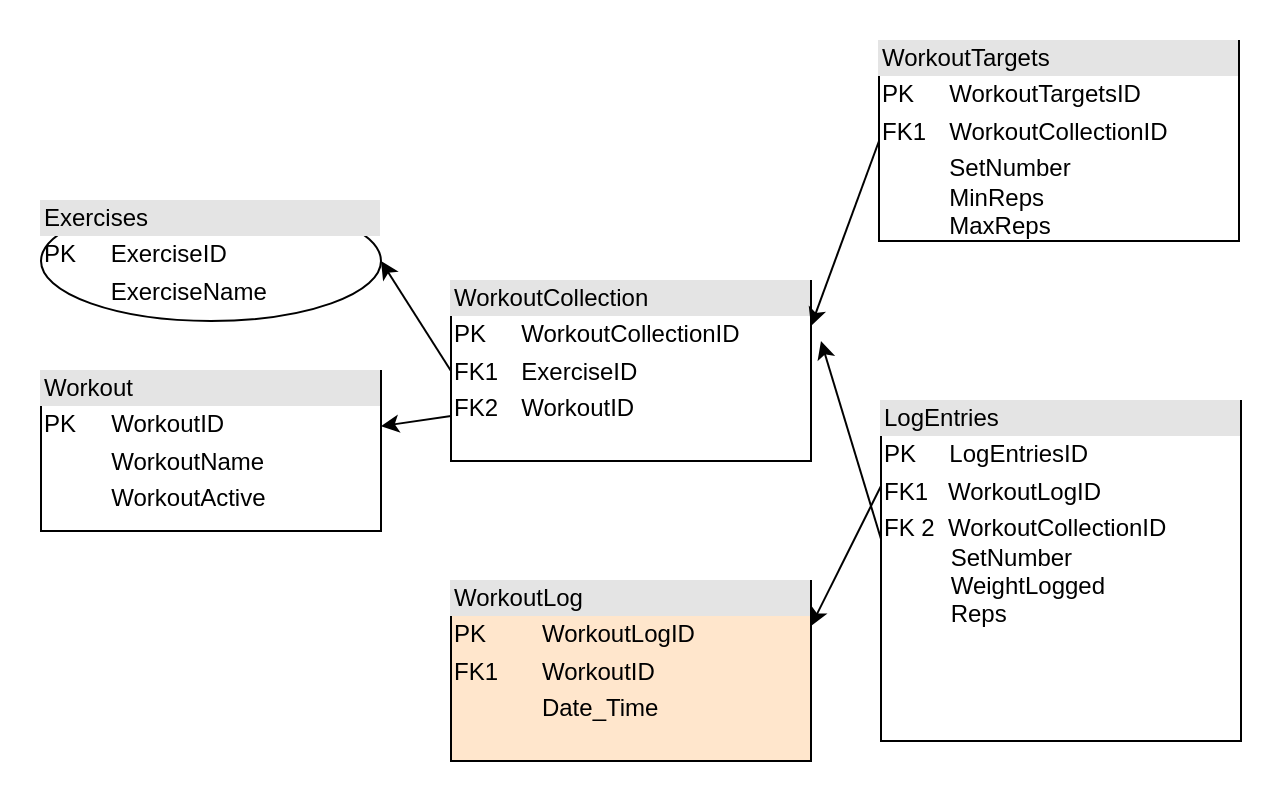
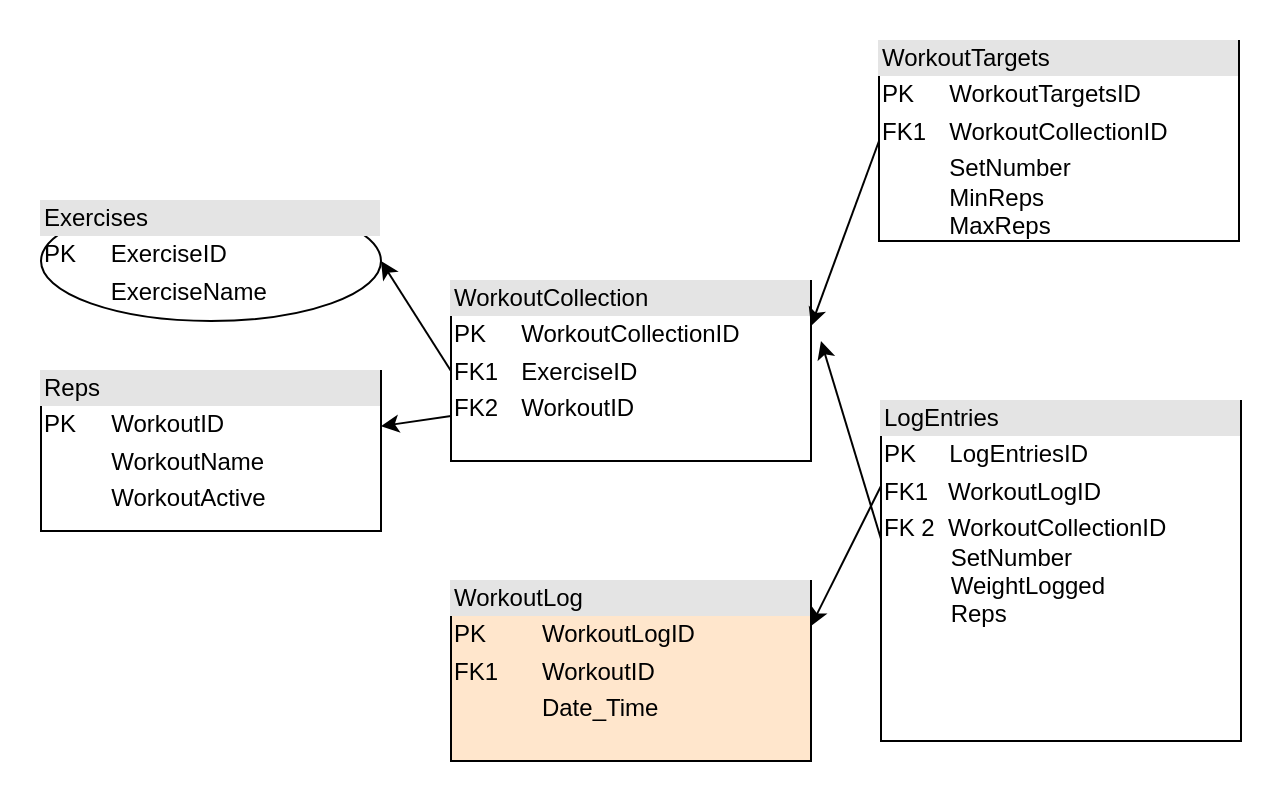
node "Workout PK WorkoutID WorkoutName WorkoutActive": label "Workout PK WorkoutID WorkoutName WorkoutActive" -> "Reps PK WorkoutID WorkoutName WorkoutActive"
